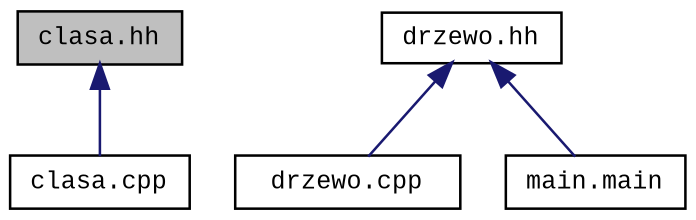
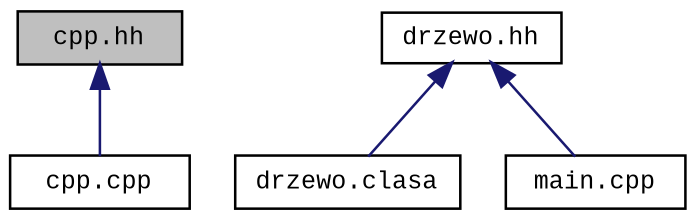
node "clasa.hh": label "clasa.hh" -> "cpp.hh"
node "clasa.cpp": label "clasa.cpp" -> "cpp.cpp"
node "drzewo.cpp": label "drzewo.cpp" -> "drzewo.clasa"
node "main.main": label "main.main" -> "main.cpp"
